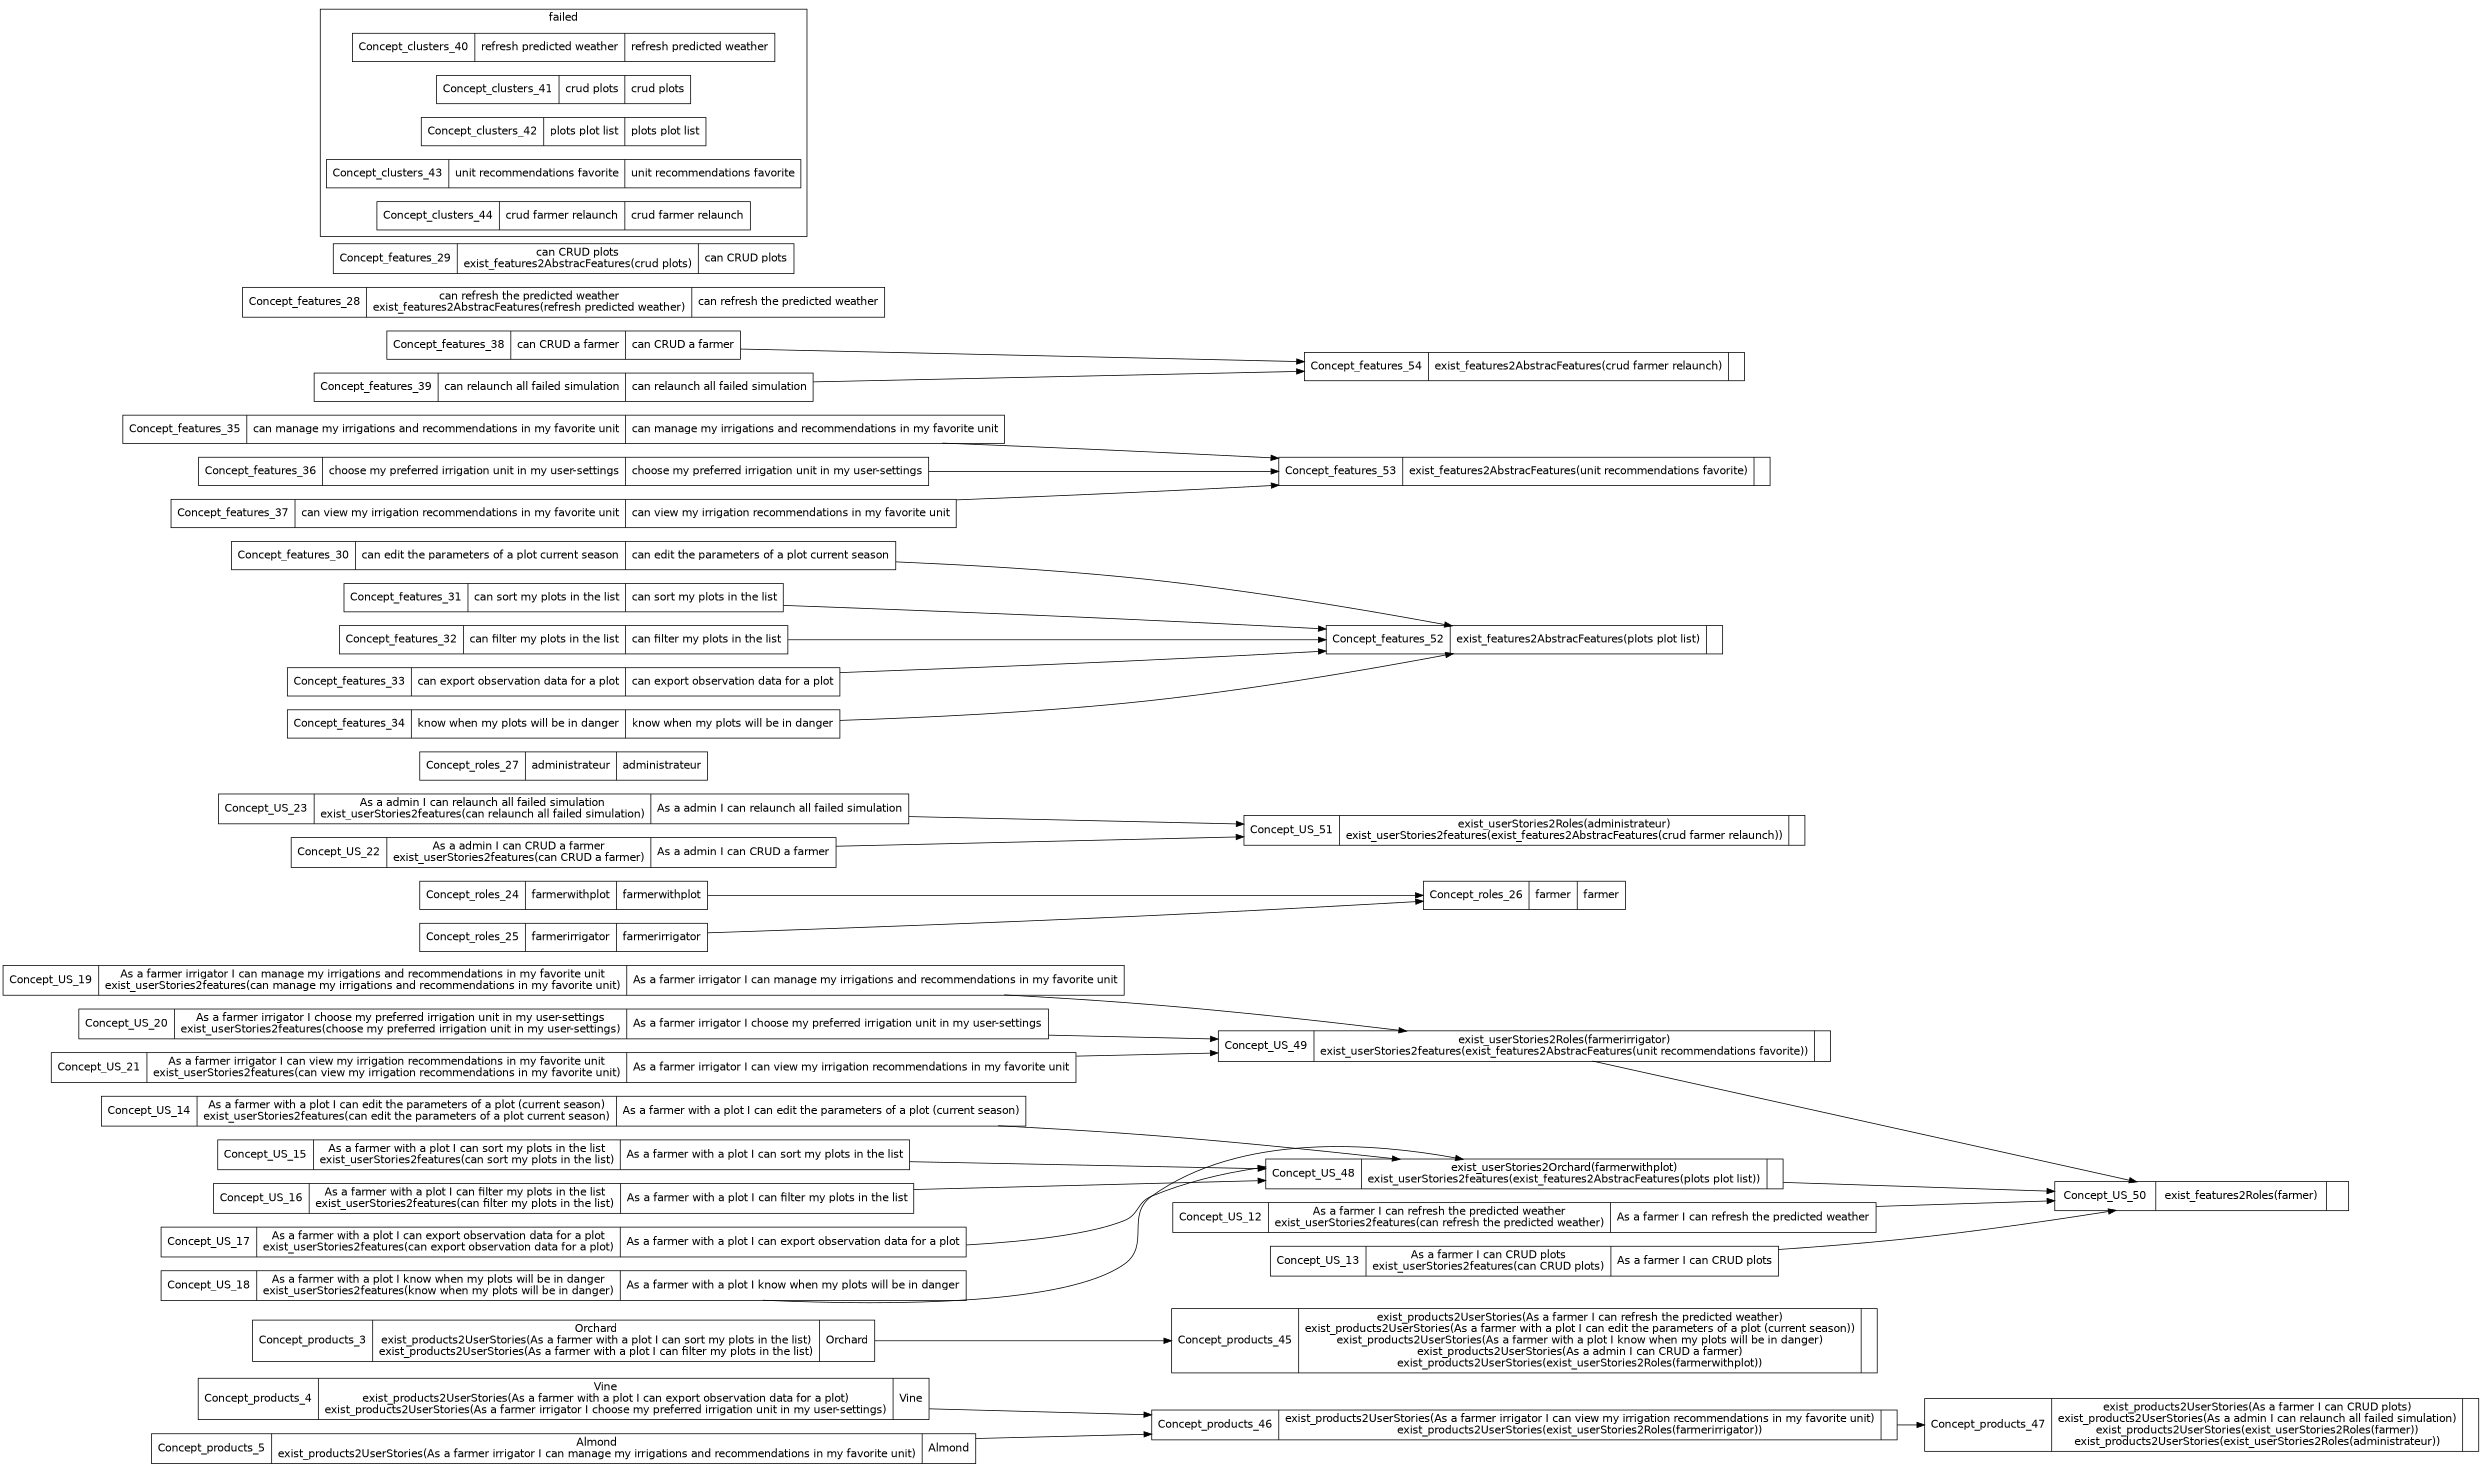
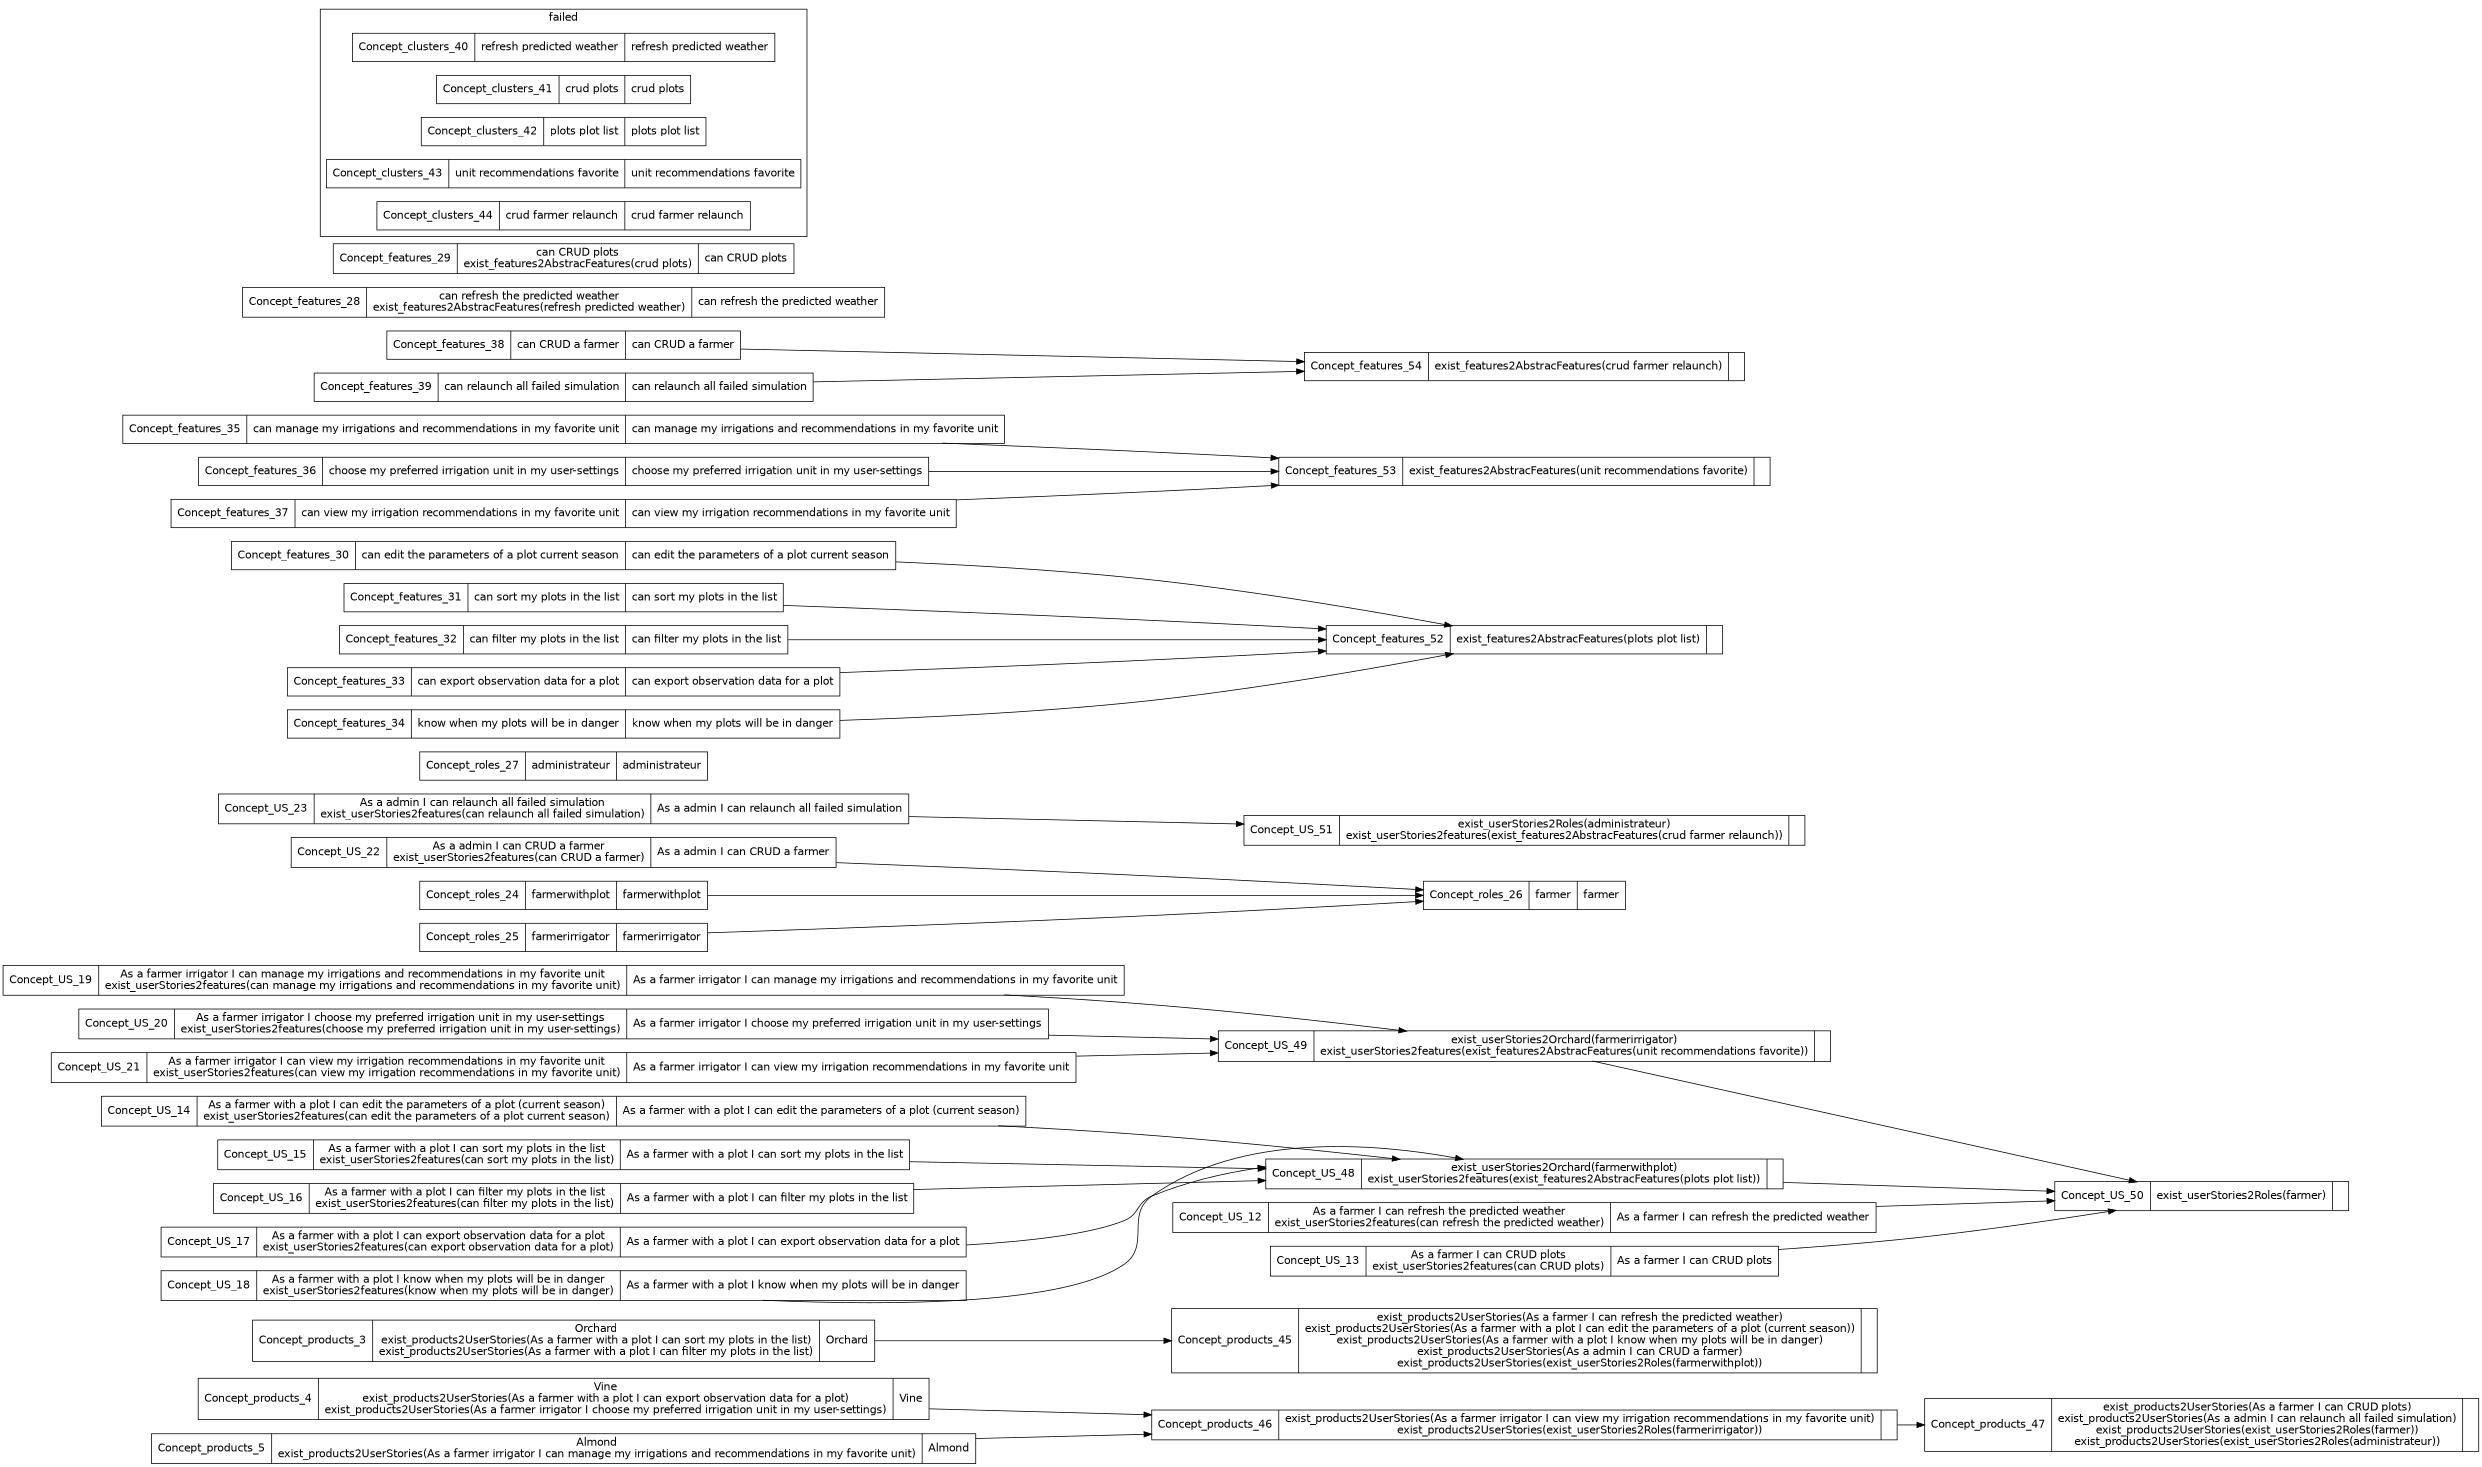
edge "Concept_US_22" -> "Concept_US_51": now "Concept_US_22" -> "Concept_roles_26"
node "Concept_US_49": text "exist_userStories2Roles(farmerirrigator)" -> "exist_userStories2Orchard(farmerirrigator)"
node "Concept_US_50": text "exist_features2Roles(farmer)" -> "exist_userStories2Roles(farmer)"
